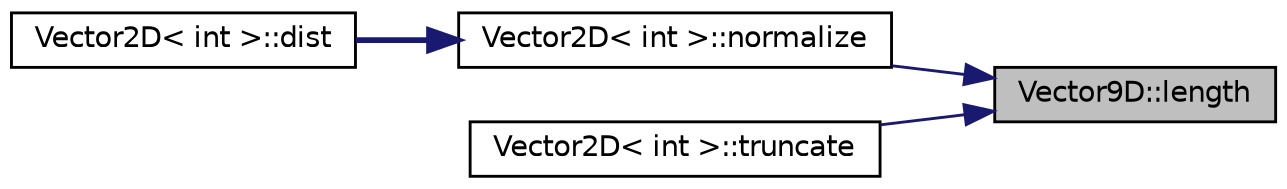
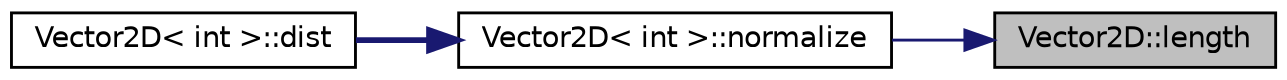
node "Vector9D::length": label "Vector9D::length" -> "Vector2D::length"
node "Vector2D< int >::truncate": removed
